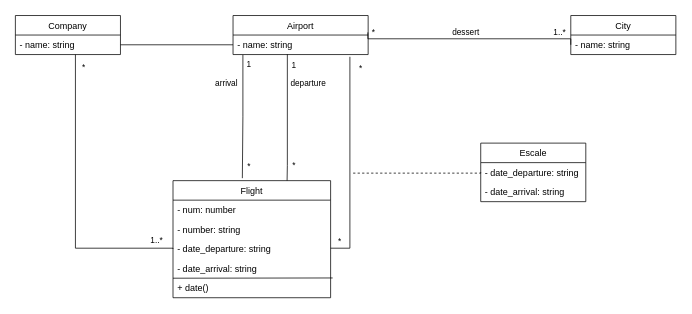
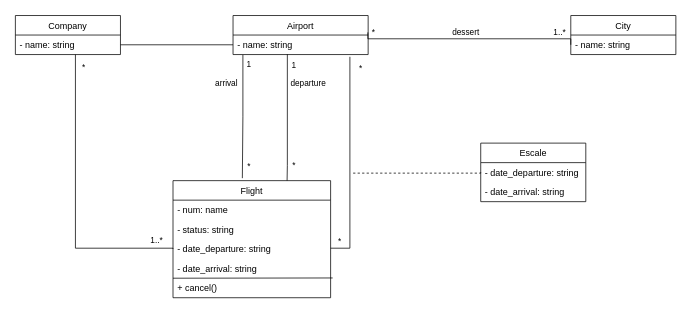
node "- num: number": label "- num: number" -> "- num: name"
node "- number: string": label "- number: string" -> "- status: string"
node "+ date()": label "+ date()" -> "+ cancel()"
